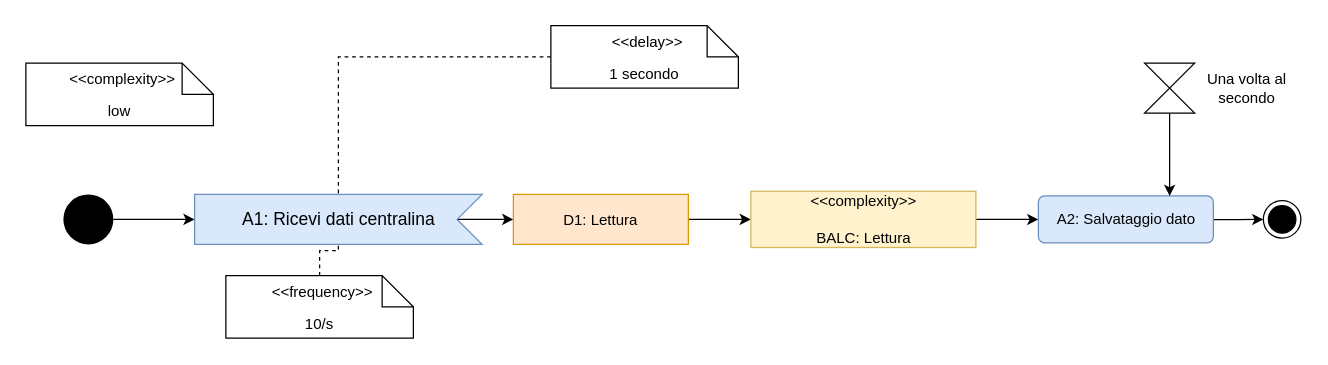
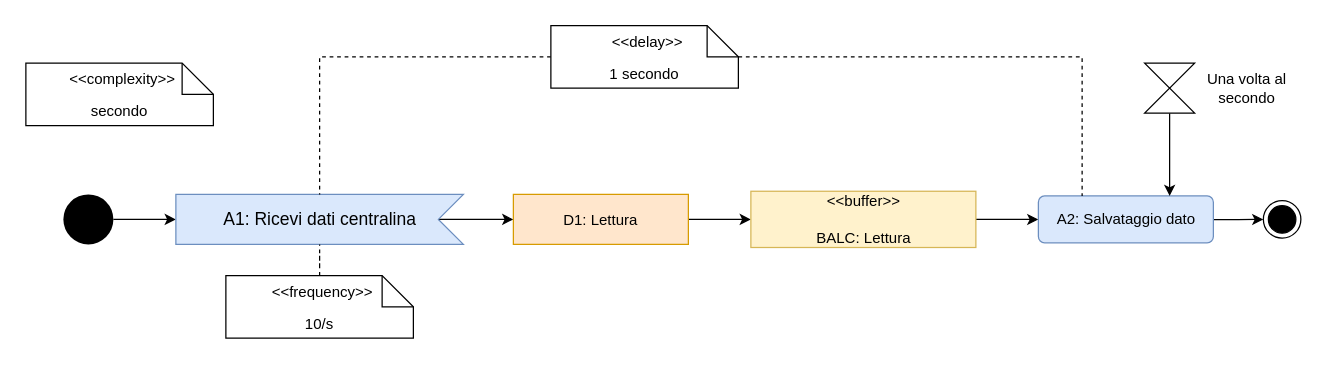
edge "1 secondo" -- "A2: Salvataggio dato": added
node "low": label "low" -> "secondo"
node "A1: Ricevi dati centralina": moved (338, 219) -> (319, 219)
node "<<complexity>> BALC: Lettura": label "<<complexity>> BALC: Lettura" -> "<<buffer>> BALC: Lettura"
